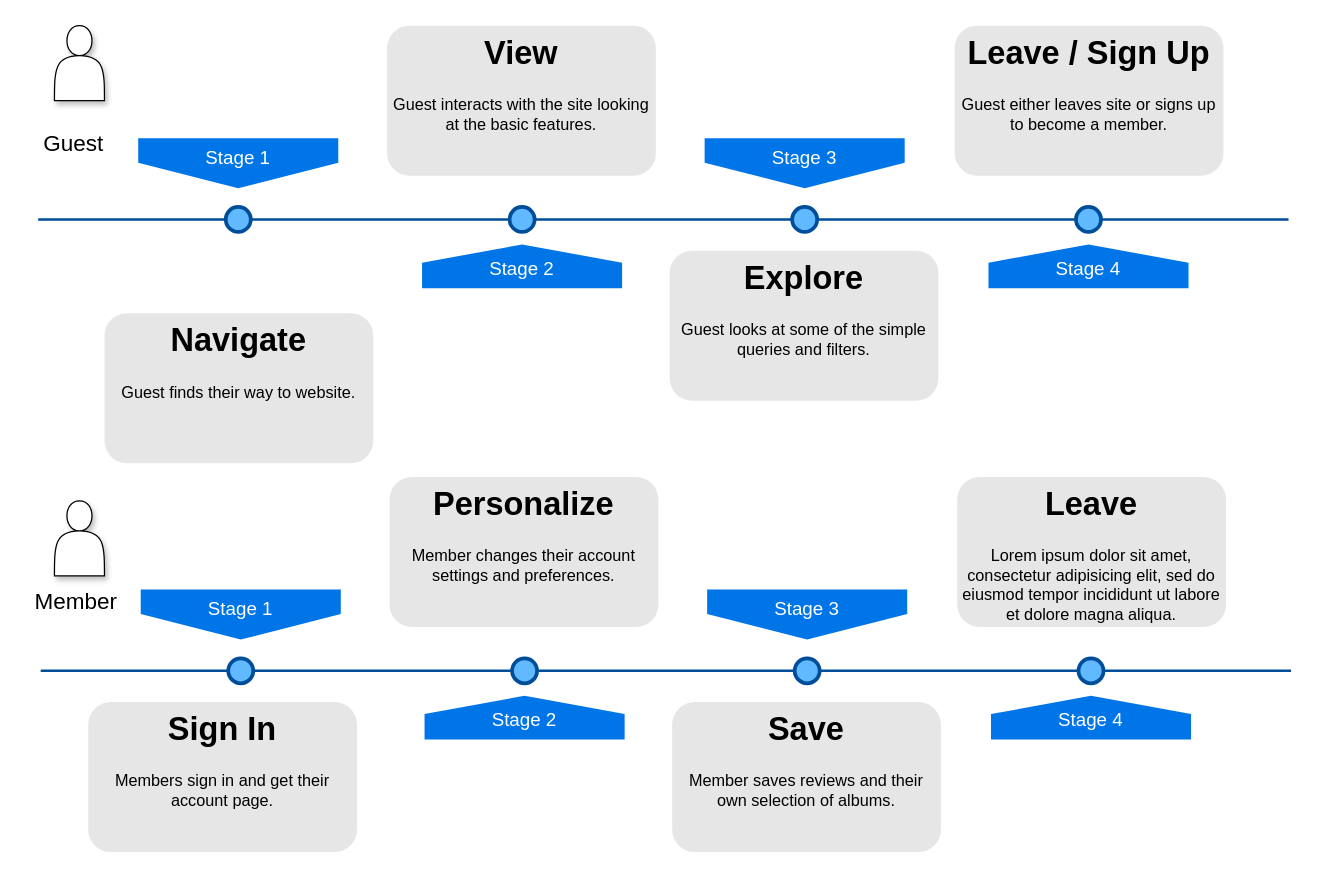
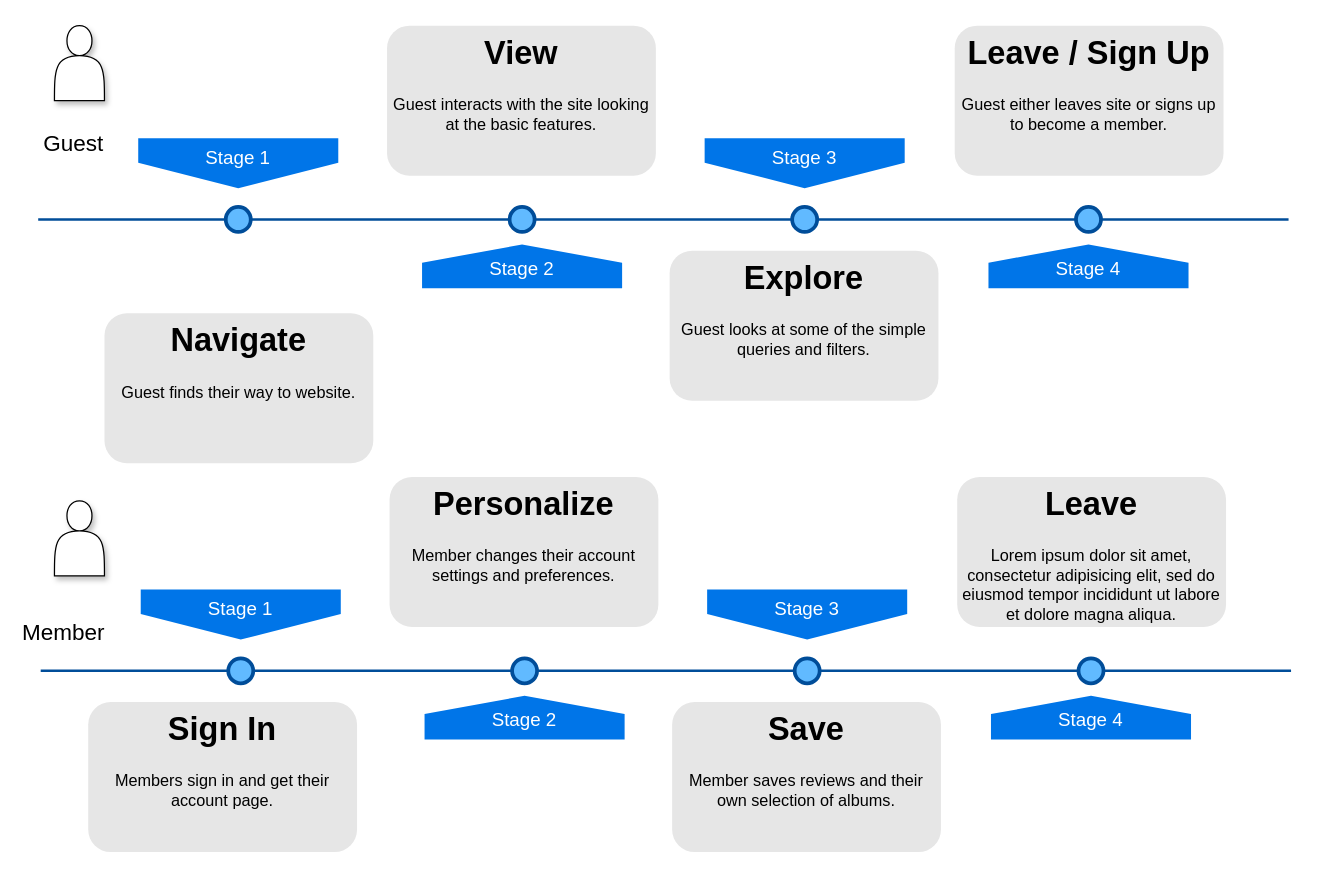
node "Member": moved (76, 602) -> (63, 633)
